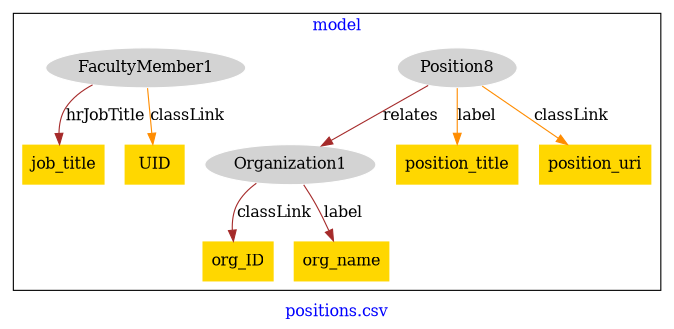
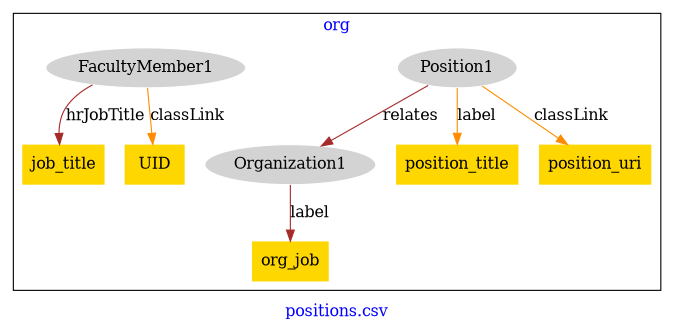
cluster "model": label "model" -> "org"
node "Position8": label "Position8" -> "Position1"
node "org_ID": removed
node "org_name": label "org_name" -> "org_job"
